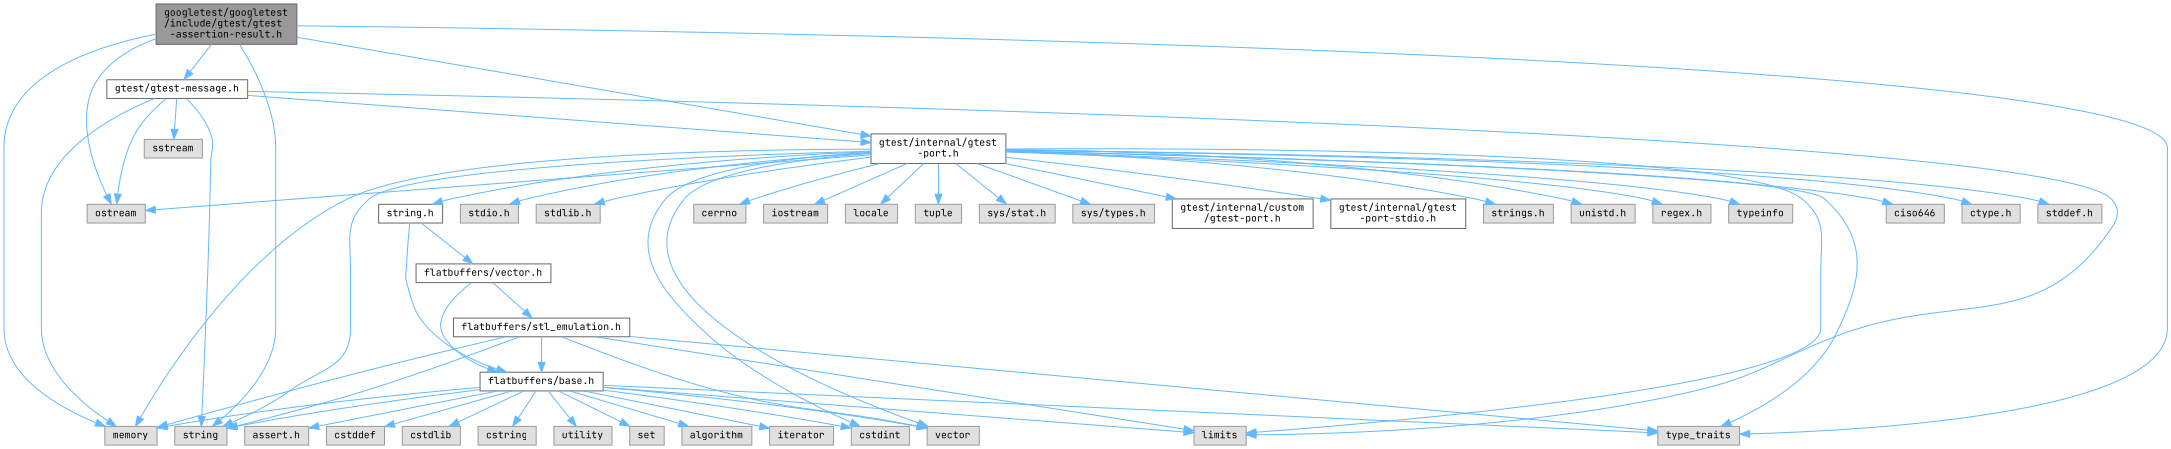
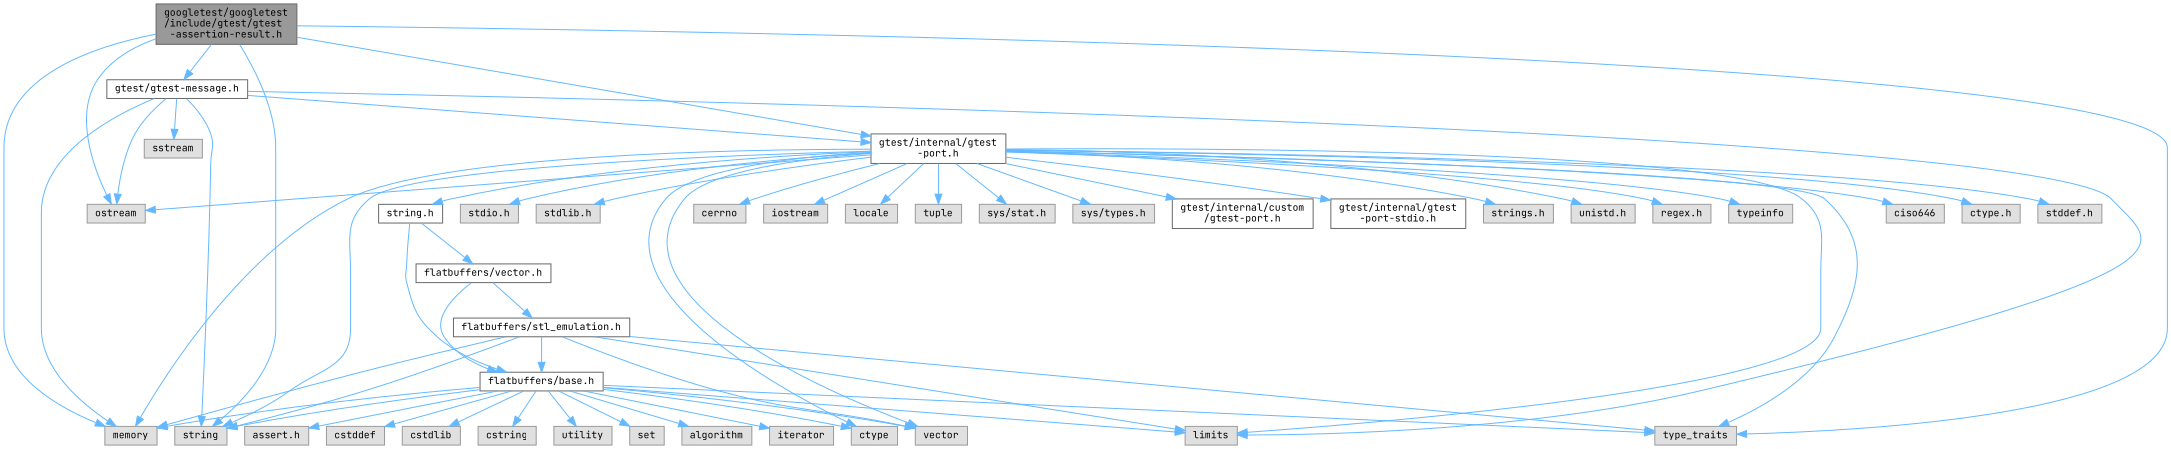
node "cstdint": label "cstdint" -> "ctype"
